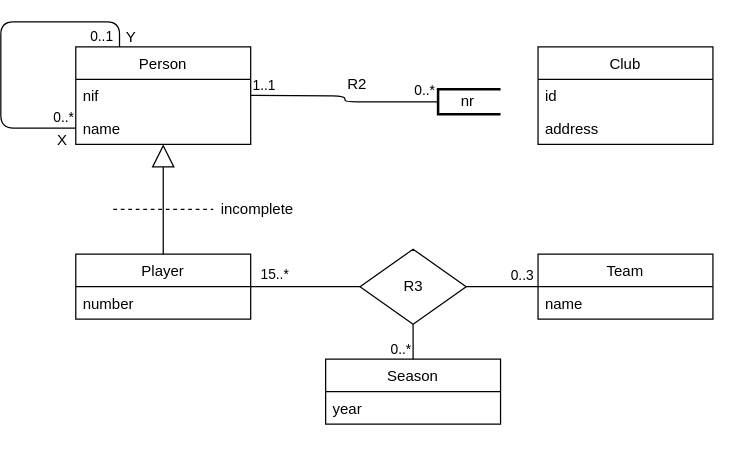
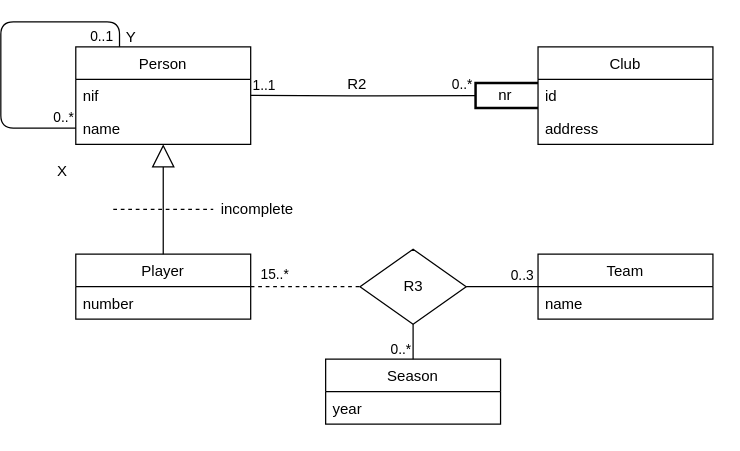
node "nr": moved (469, 102) -> (507, 96)
node "X": moved (62, 141) -> (62, 172)
edge "Player" -- "R3": style solid -> dashed
